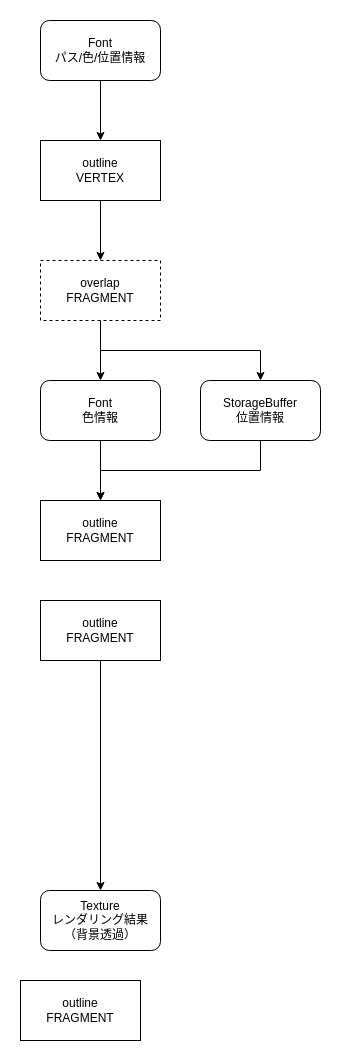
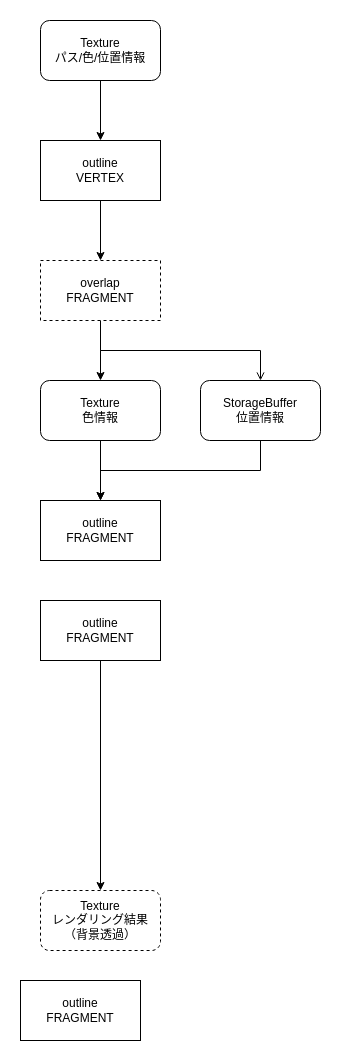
node "Font パス/色/位置情報": label "Font パス/色/位置情報" -> "Texture パス/色/位置情報"
edge "overlap FRAGMENT" -> "StorageBuffer 位置情報": arrowhead classic -> open
node "Font 色情報": label "Font 色情報" -> "Texture 色情報"
node "Texture レンダリング結果 （背景透過）": style solid -> dashed
